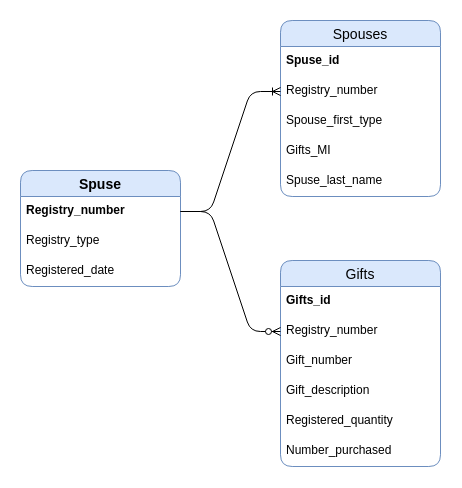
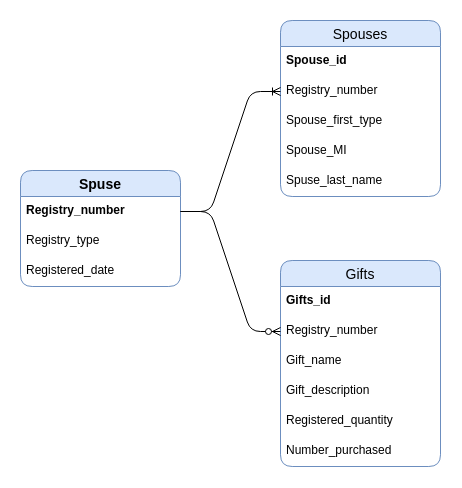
node "Spuse_id": label "Spuse_id" -> "Spouse_id"
node "Gifts_MI": label "Gifts_MI" -> "Spouse_MI"
node "Gift_number": label "Gift_number" -> "Gift_name"
